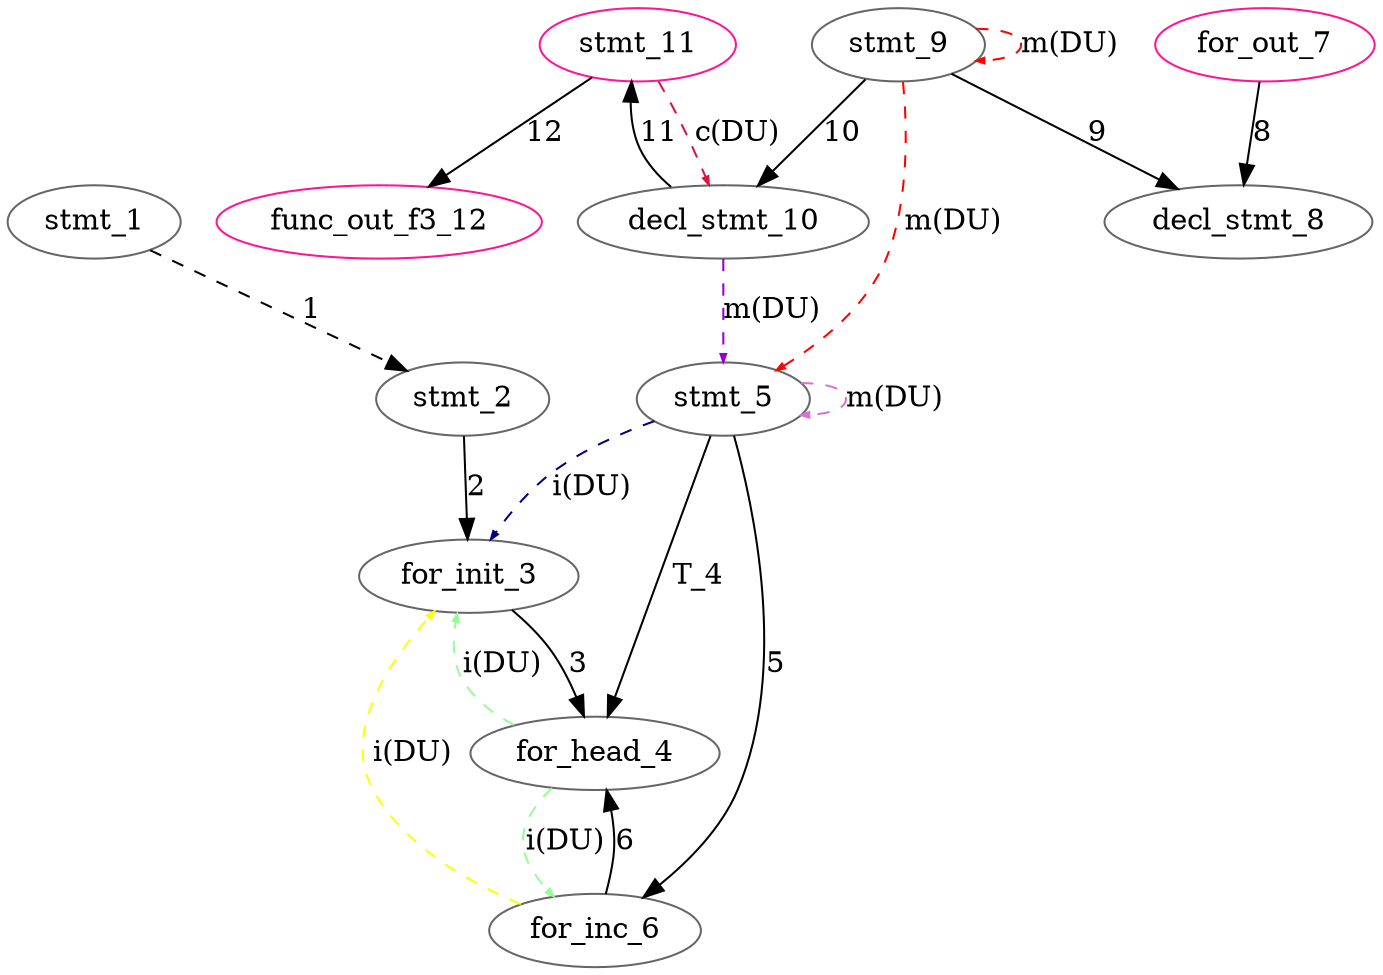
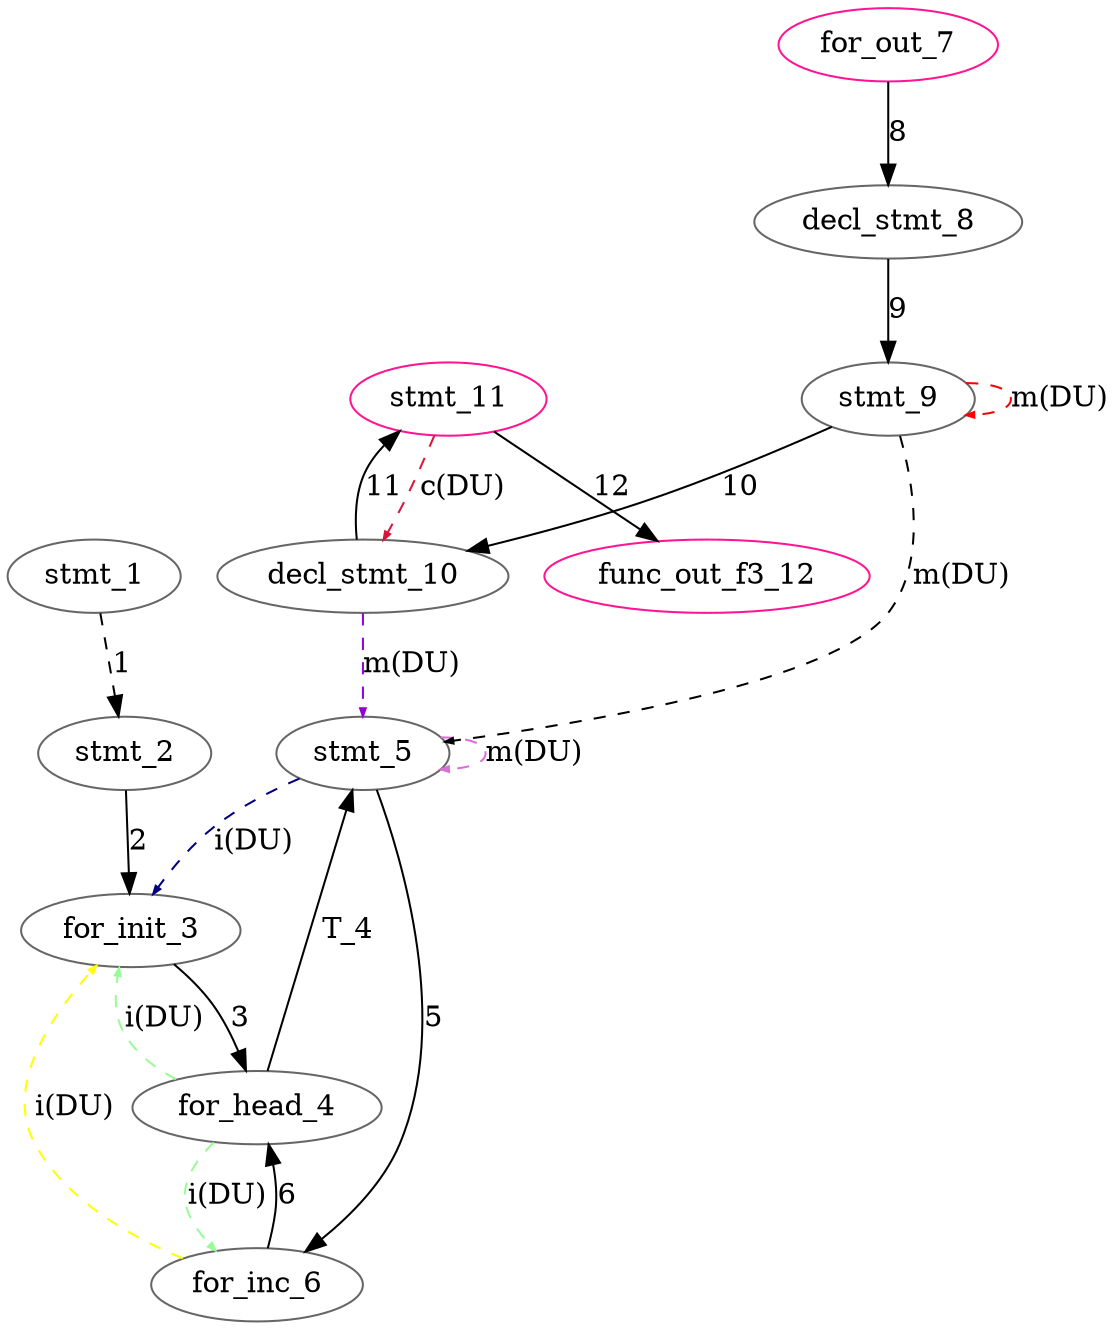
edge "stmt_9" -> "decl_stmt_8": reversed
edge "stmt_9" -> "stmt_5": color red -> black
edge "stmt_5" -> "for_head_4": reversed
